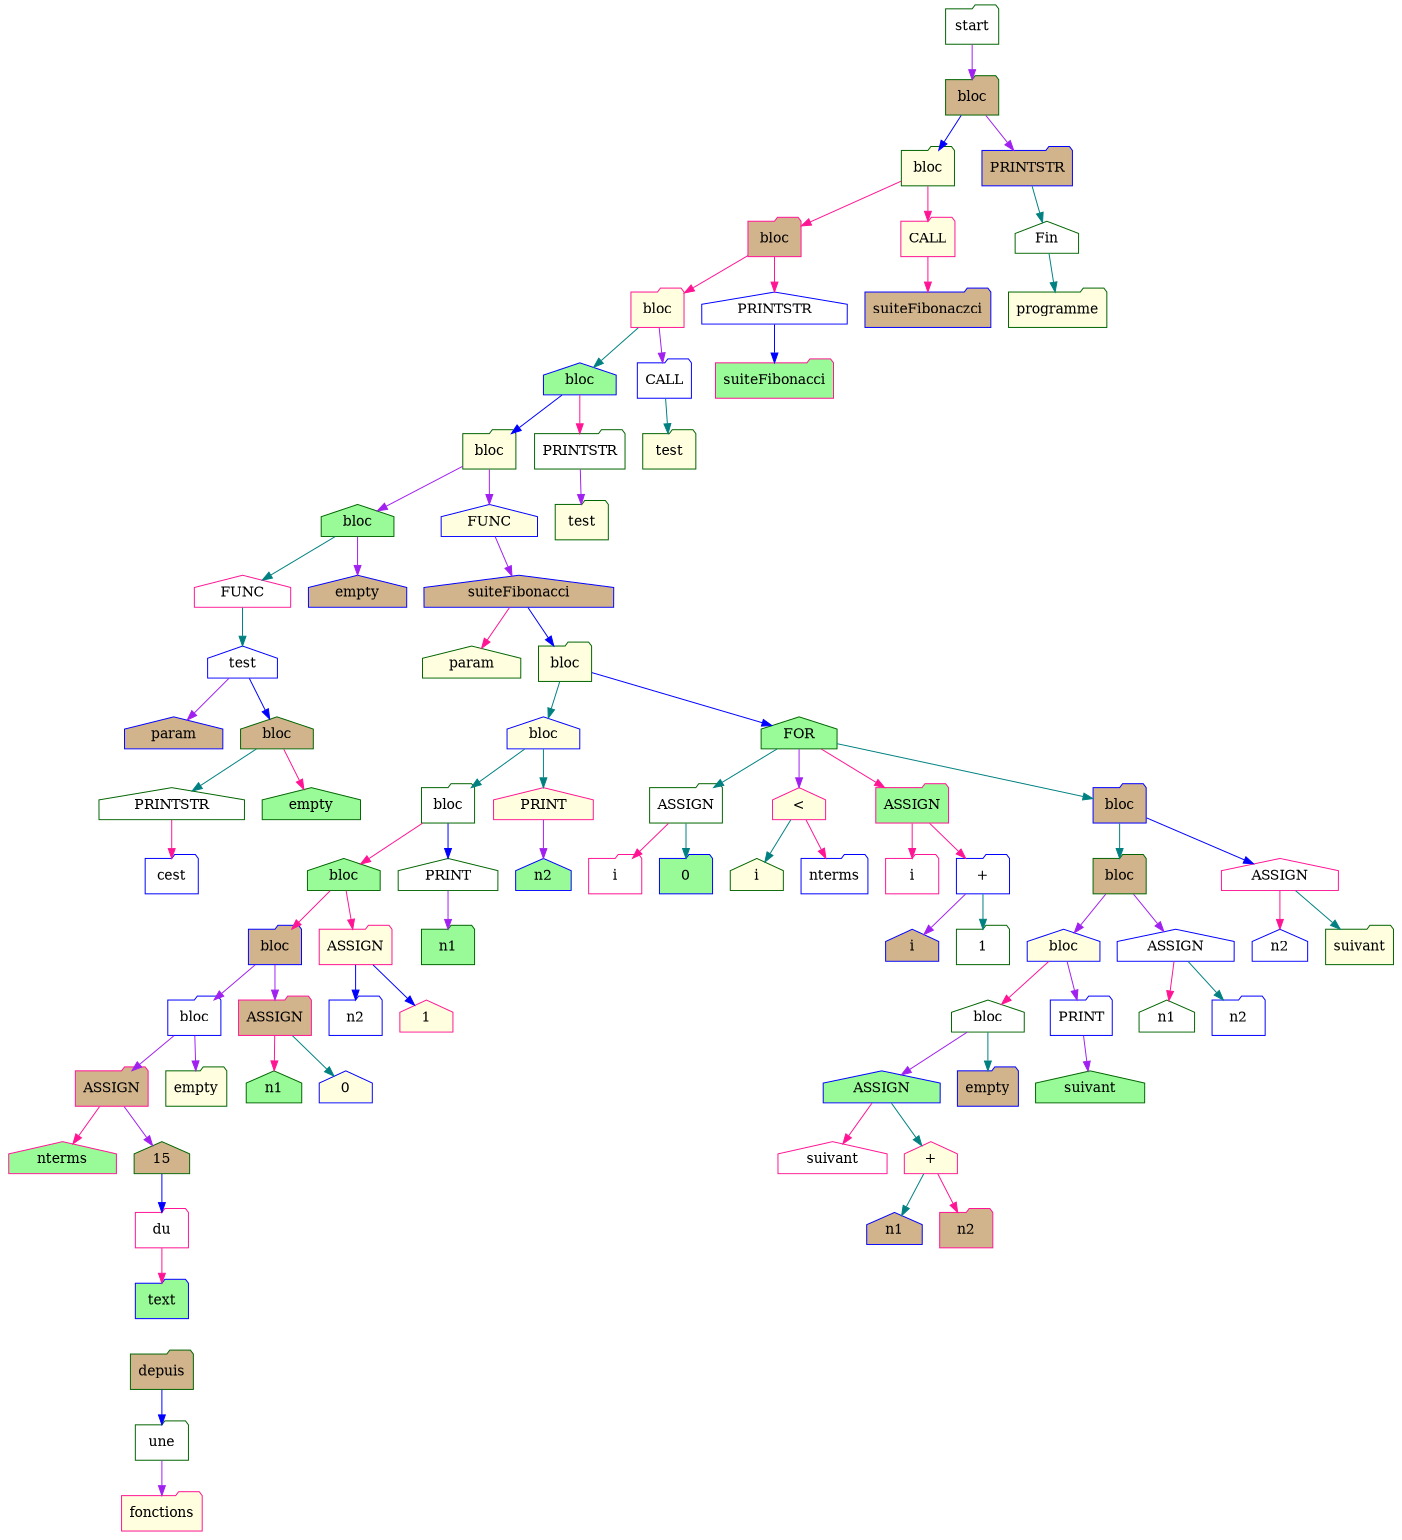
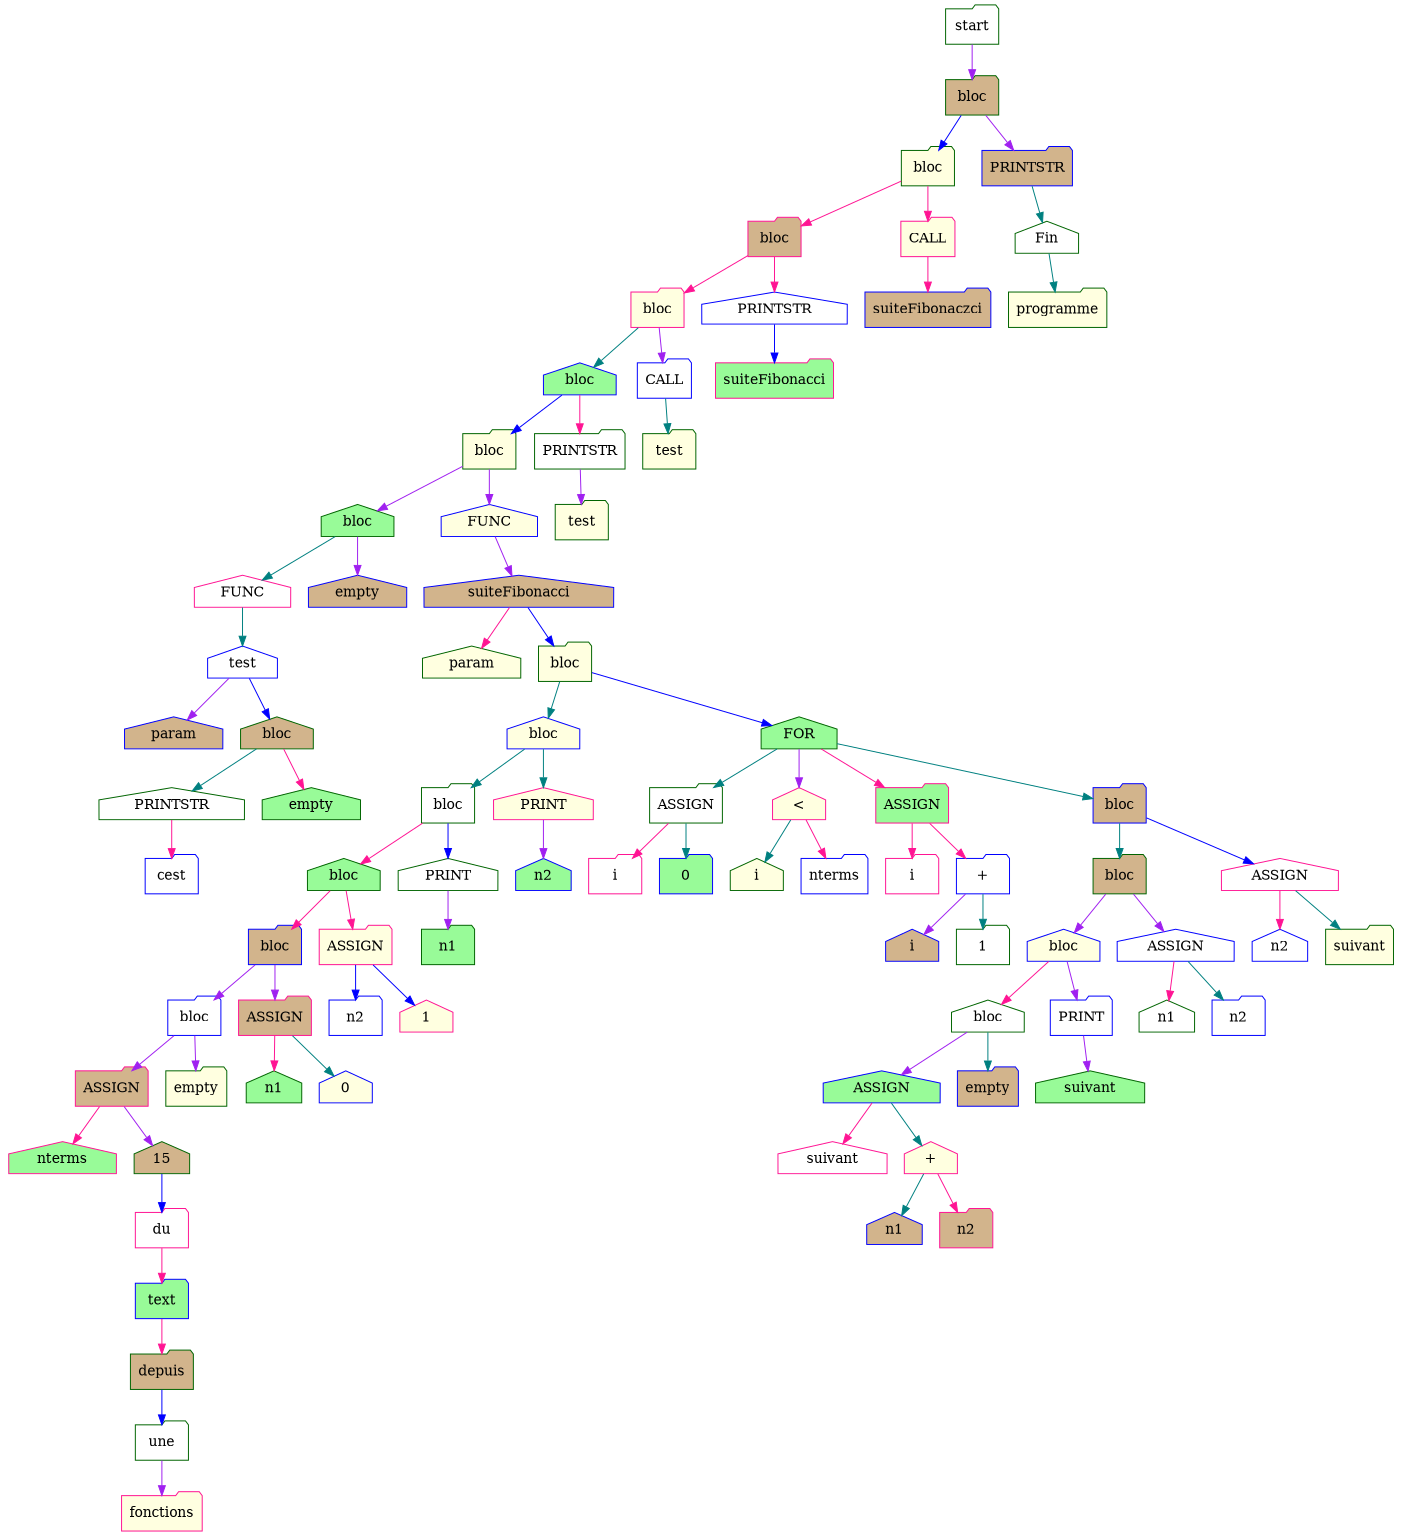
edge "text" -> "depuis": added
